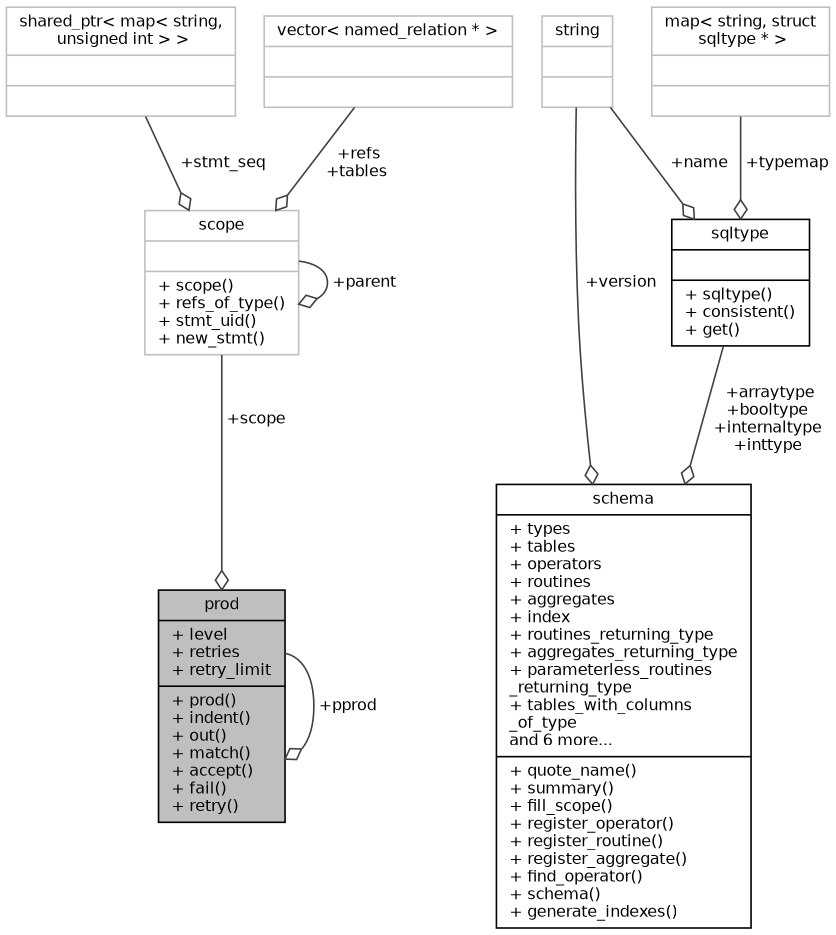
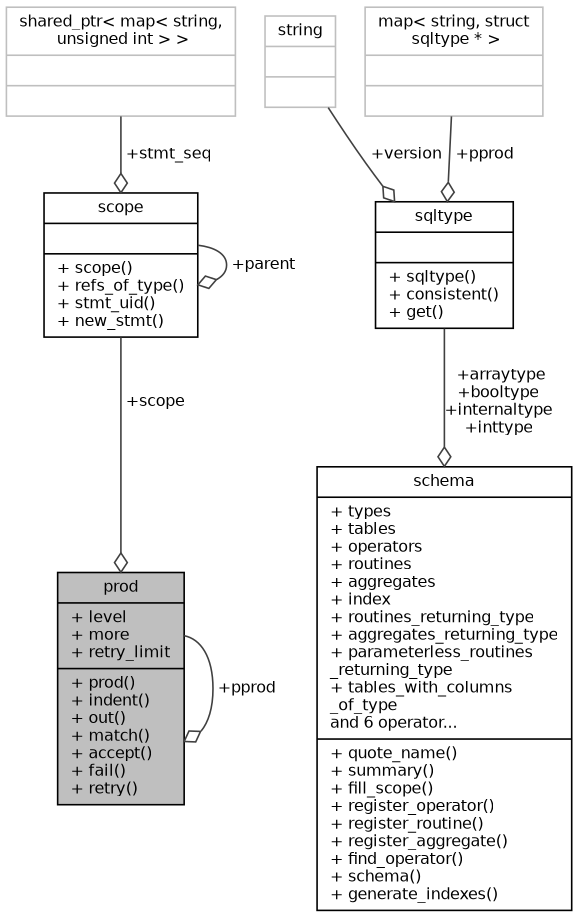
node "vector< named_relation * >": removed
edge "string" -> "sqltype": label " +name" -> " +version"
edge "map< string, struct" -> "sqltype": label " +typemap" -> " +pprod"
node "scope": color grey75 -> black
edge "string" -> "schema": removed, label "+version"
node "prod": text "+ retries" -> "+ more"
node "schema": text "and 6 more..." -> "and 6 operator..."
